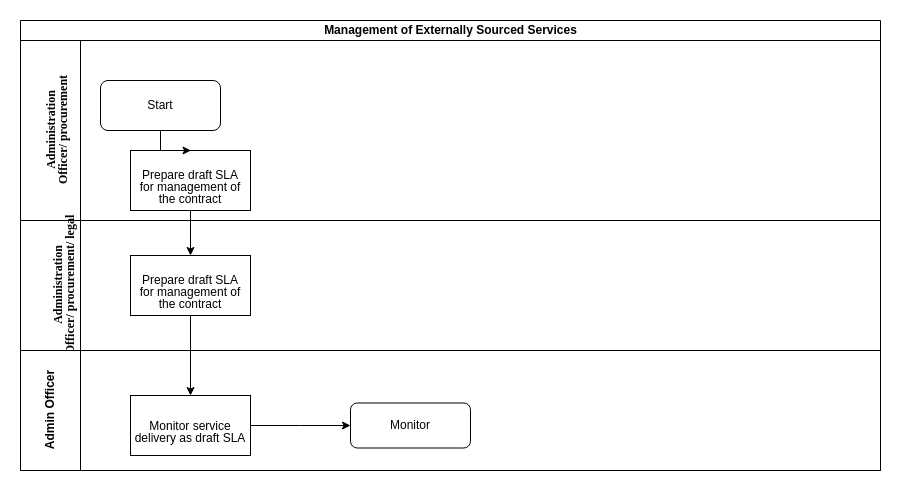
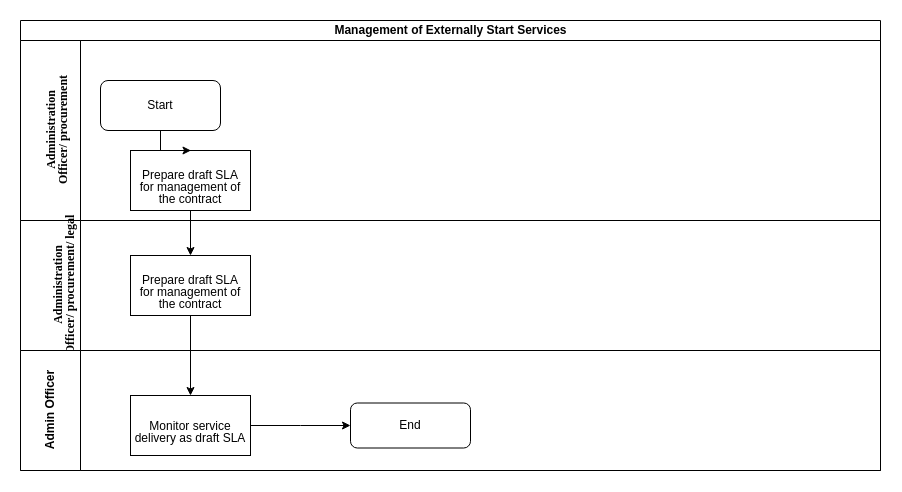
node "Management of Externally Sourced Services": label "Management of Externally Sourced Services" -> "Management of Externally Start Services"
node "Monitor": label "Monitor" -> "End"
